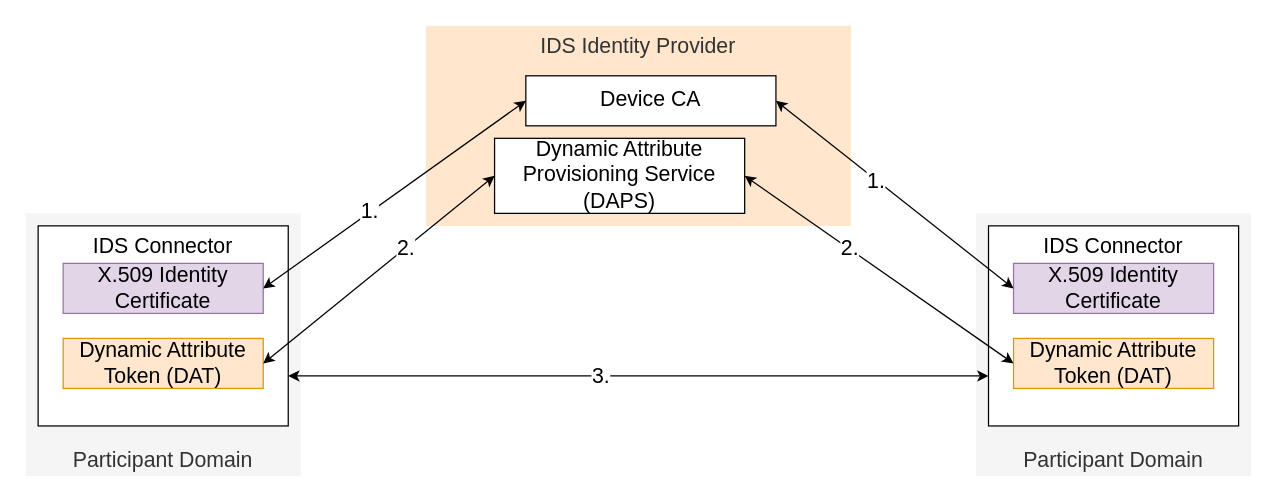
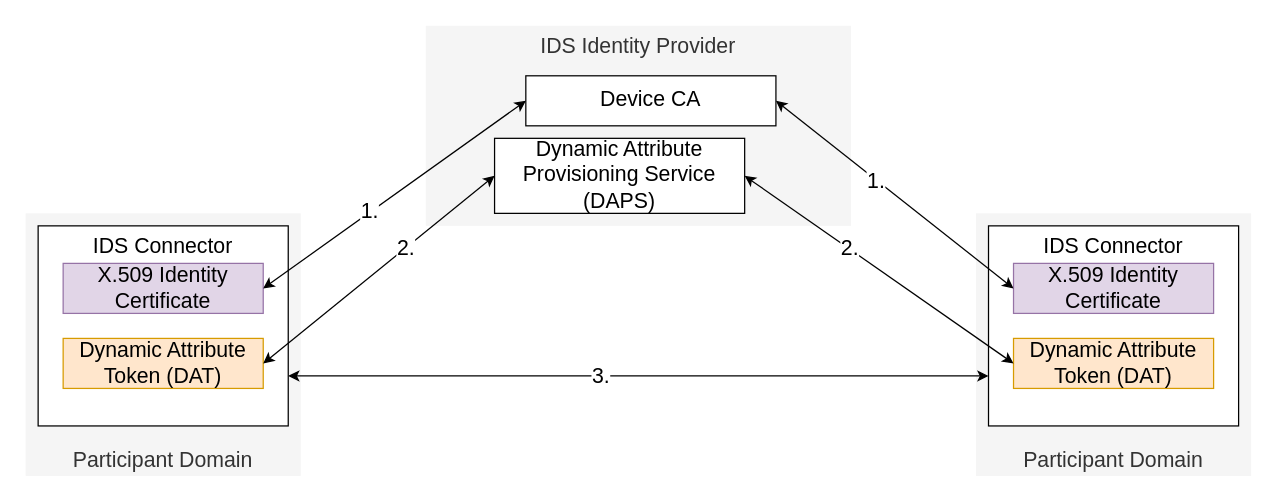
node "IDS Identity Provider": fillcolor #ffe6cc -> #f5f5f5
